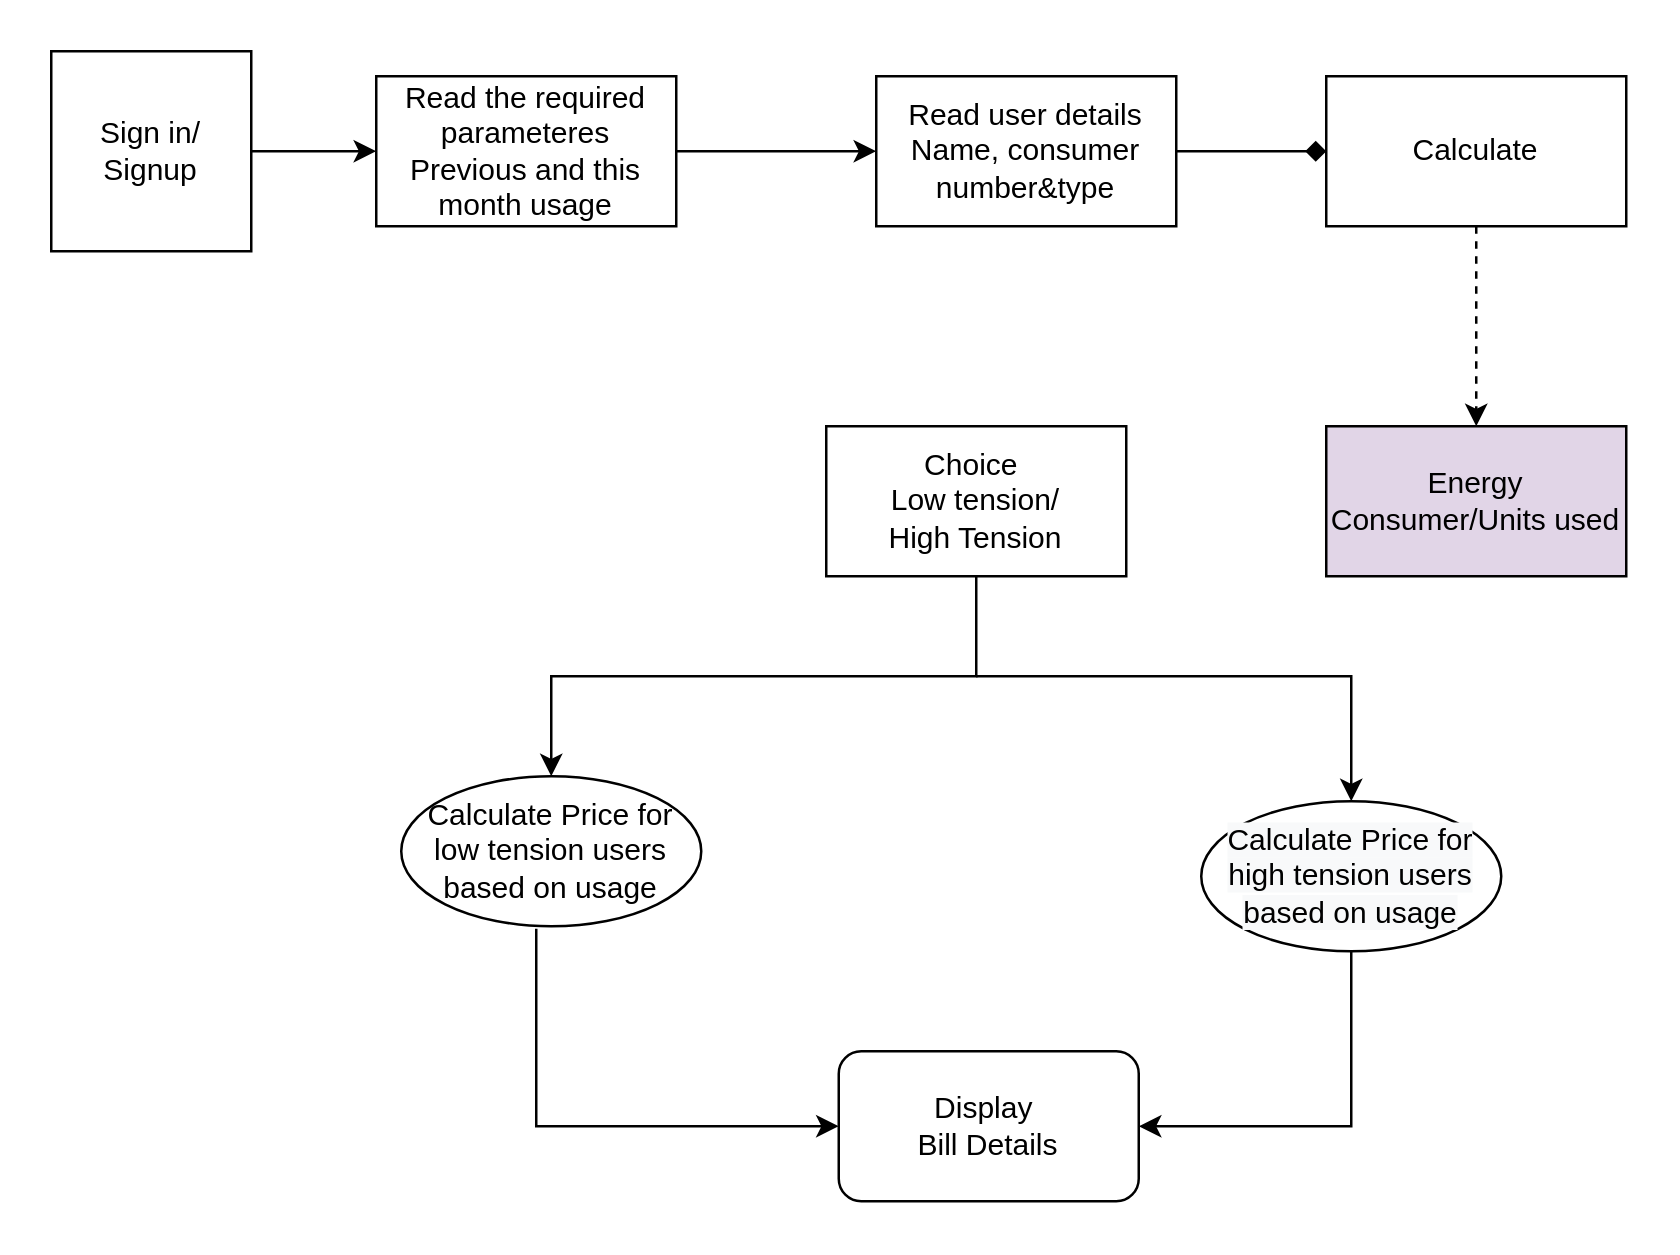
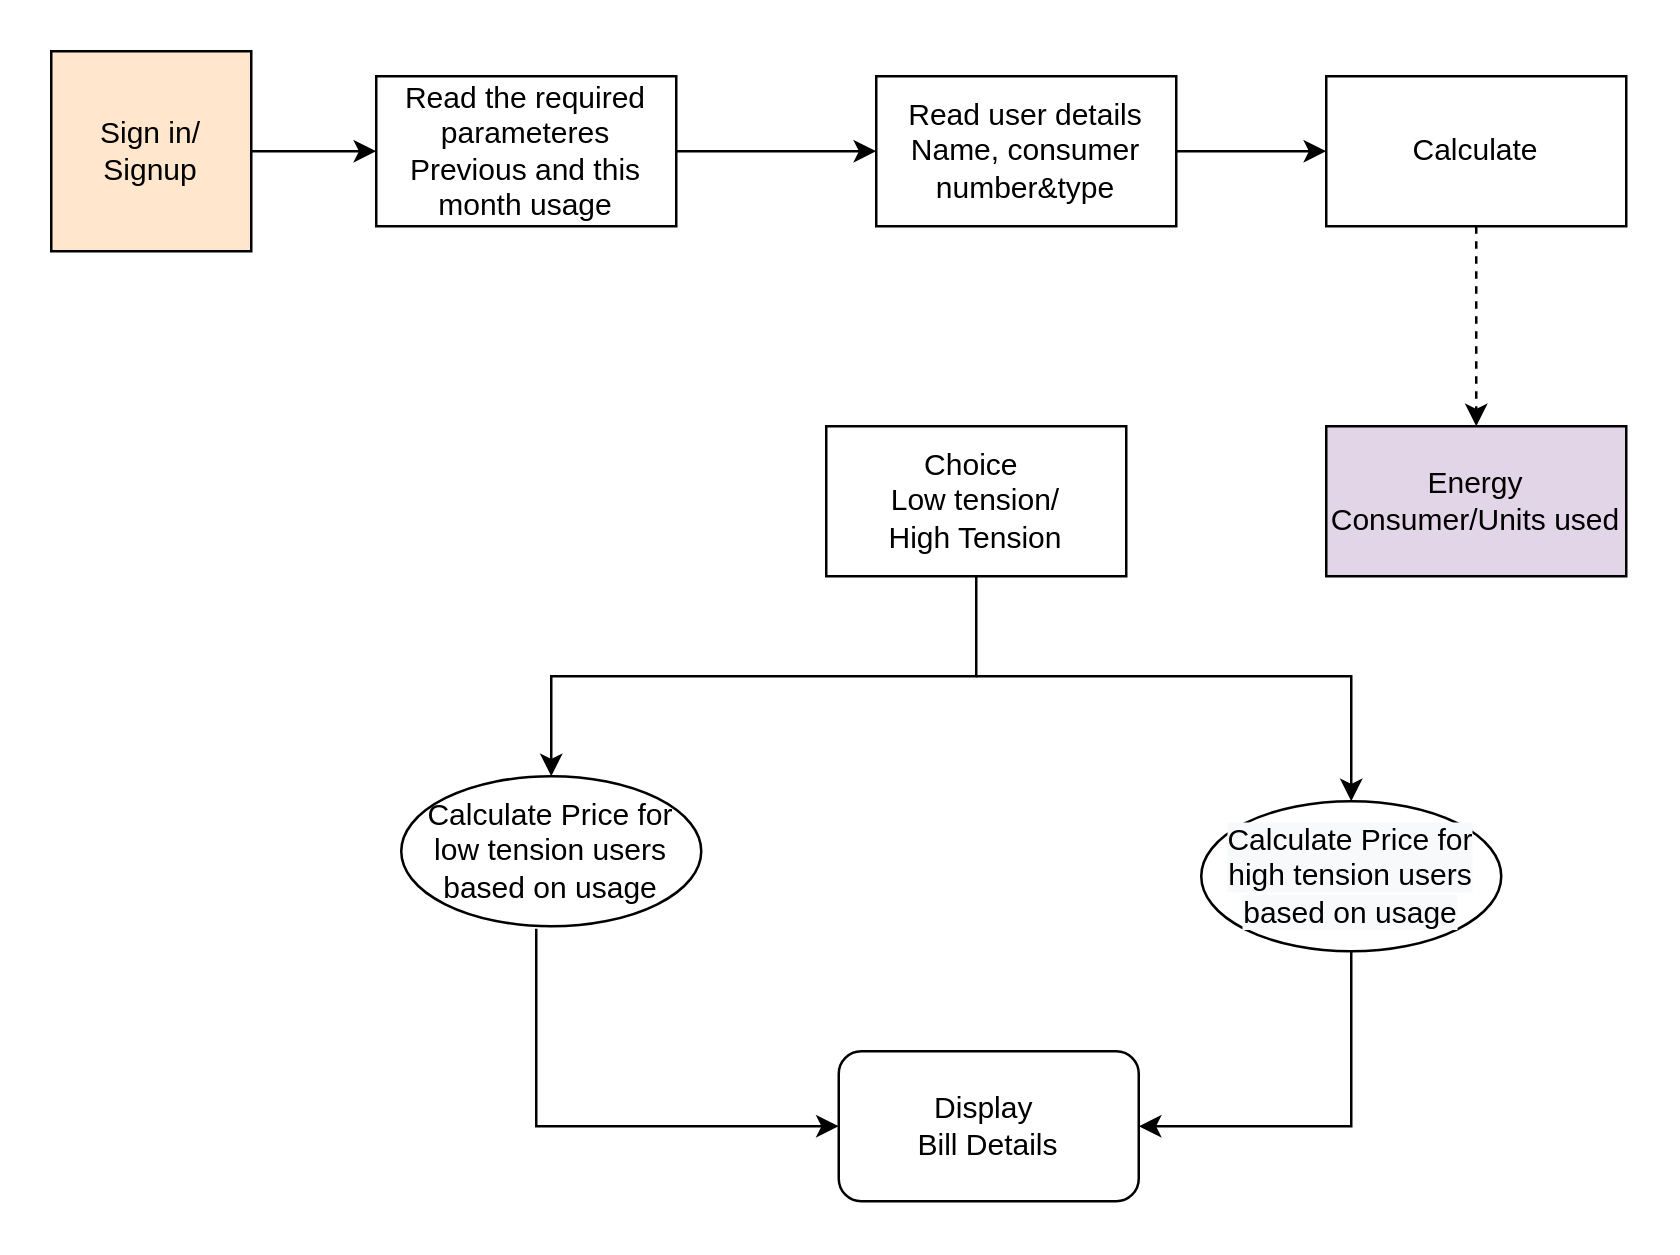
node "Sign in/ Signup": fillcolor #ffffff -> #ffe6cc
edge "Read user details Name, consumer number&type" -> "Calculate": arrowhead diamond -> classic
